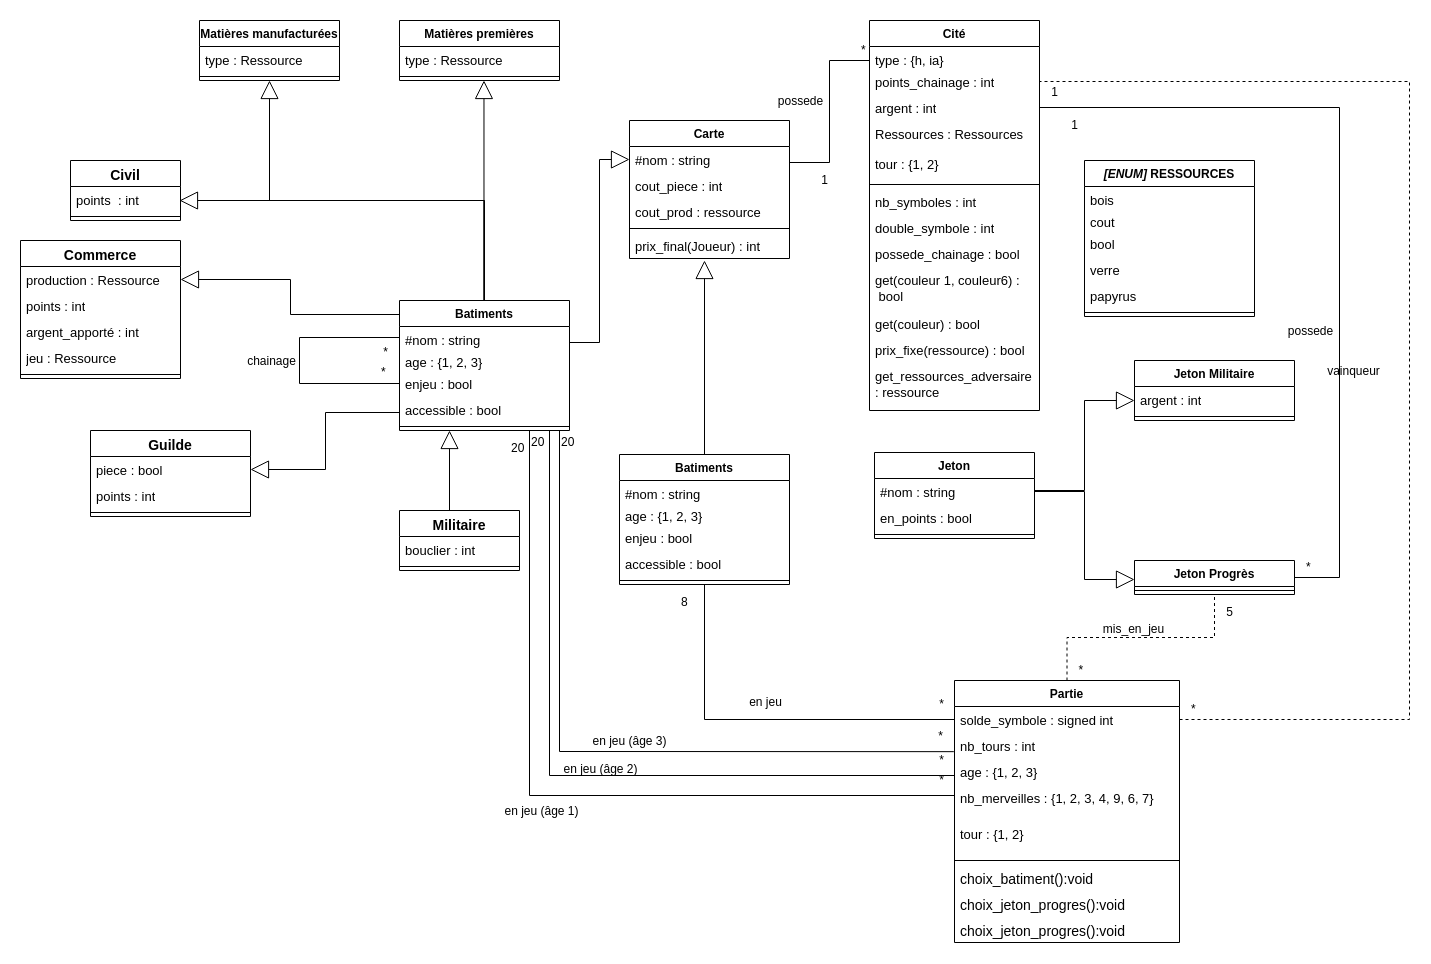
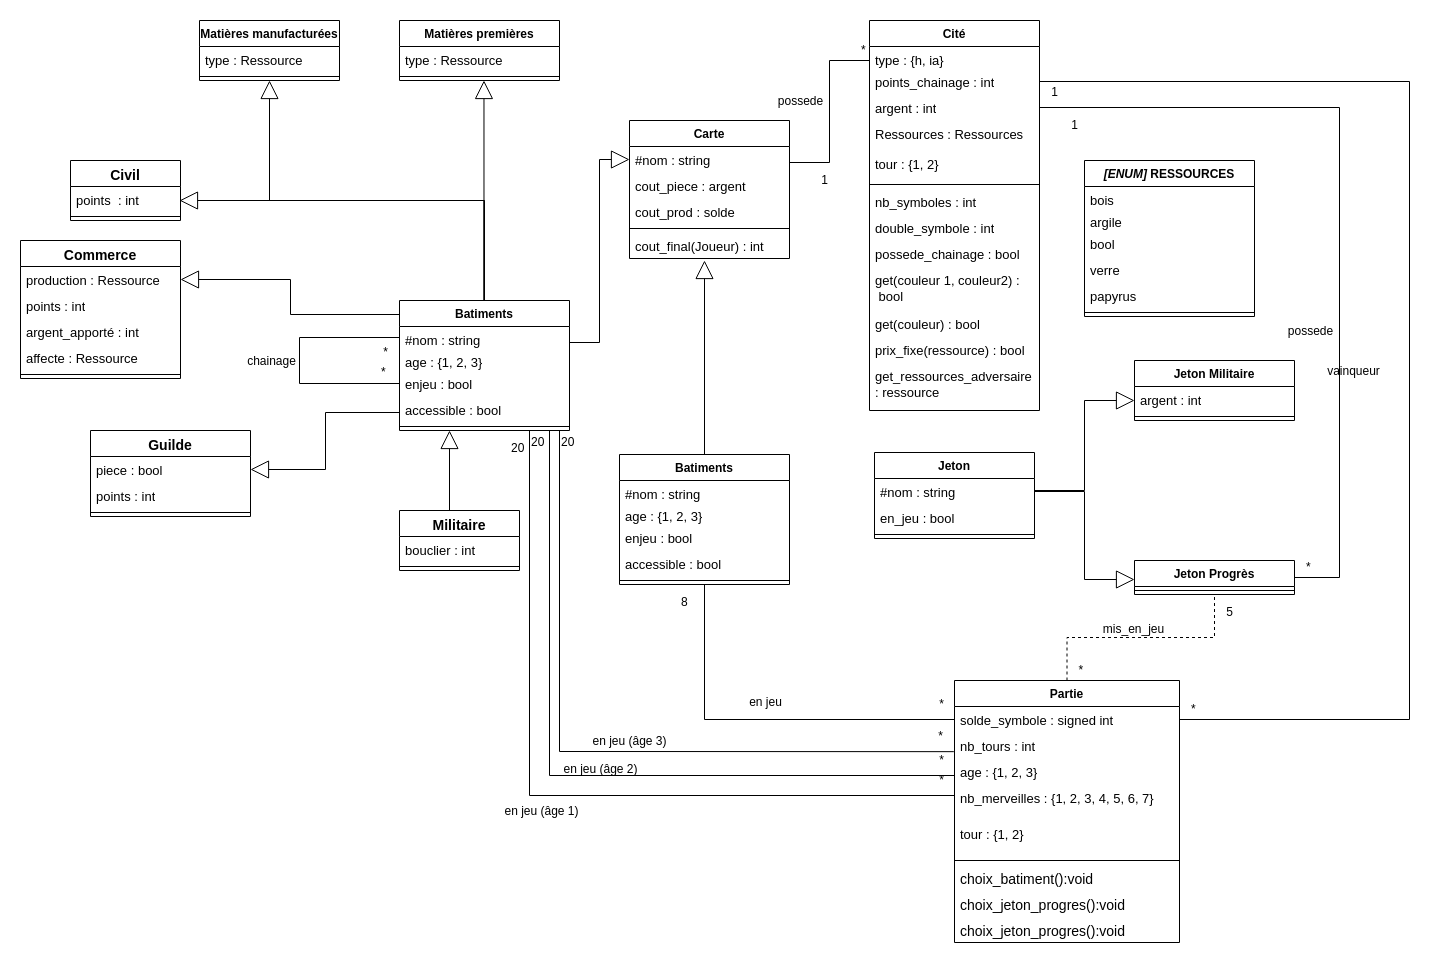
node "cout_piece : int": label "cout_piece : int" -> "cout_piece : argent"
node "cout_prod : ressource": label "cout_prod : ressource" -> "cout_prod : solde"
node "cout": label "cout" -> "argile"
node "prix_final(Joueur) : int": label "prix_final(Joueur) : int" -> "cout_final(Joueur) : int"
node "get(couleur 1, couleur6) : bool": label "get(couleur 1, couleur6) : bool" -> "get(couleur 1, couleur2) : bool"
edge "points_chainage : int" -- "solde_symbole : signed int": style dashed -> solid
node "jeu : Ressource": label "jeu : Ressource" -> "affecte : Ressource"
node "en_points : bool": label "en_points : bool" -> "en_jeu : bool"
node "nb_merveilles : {1, 2, 3, 4, 9, 6, 7}": label "nb_merveilles : {1, 2, 3, 4, 9, 6, 7}" -> "nb_merveilles : {1, 2, 3, 4, 5, 6, 7}"
